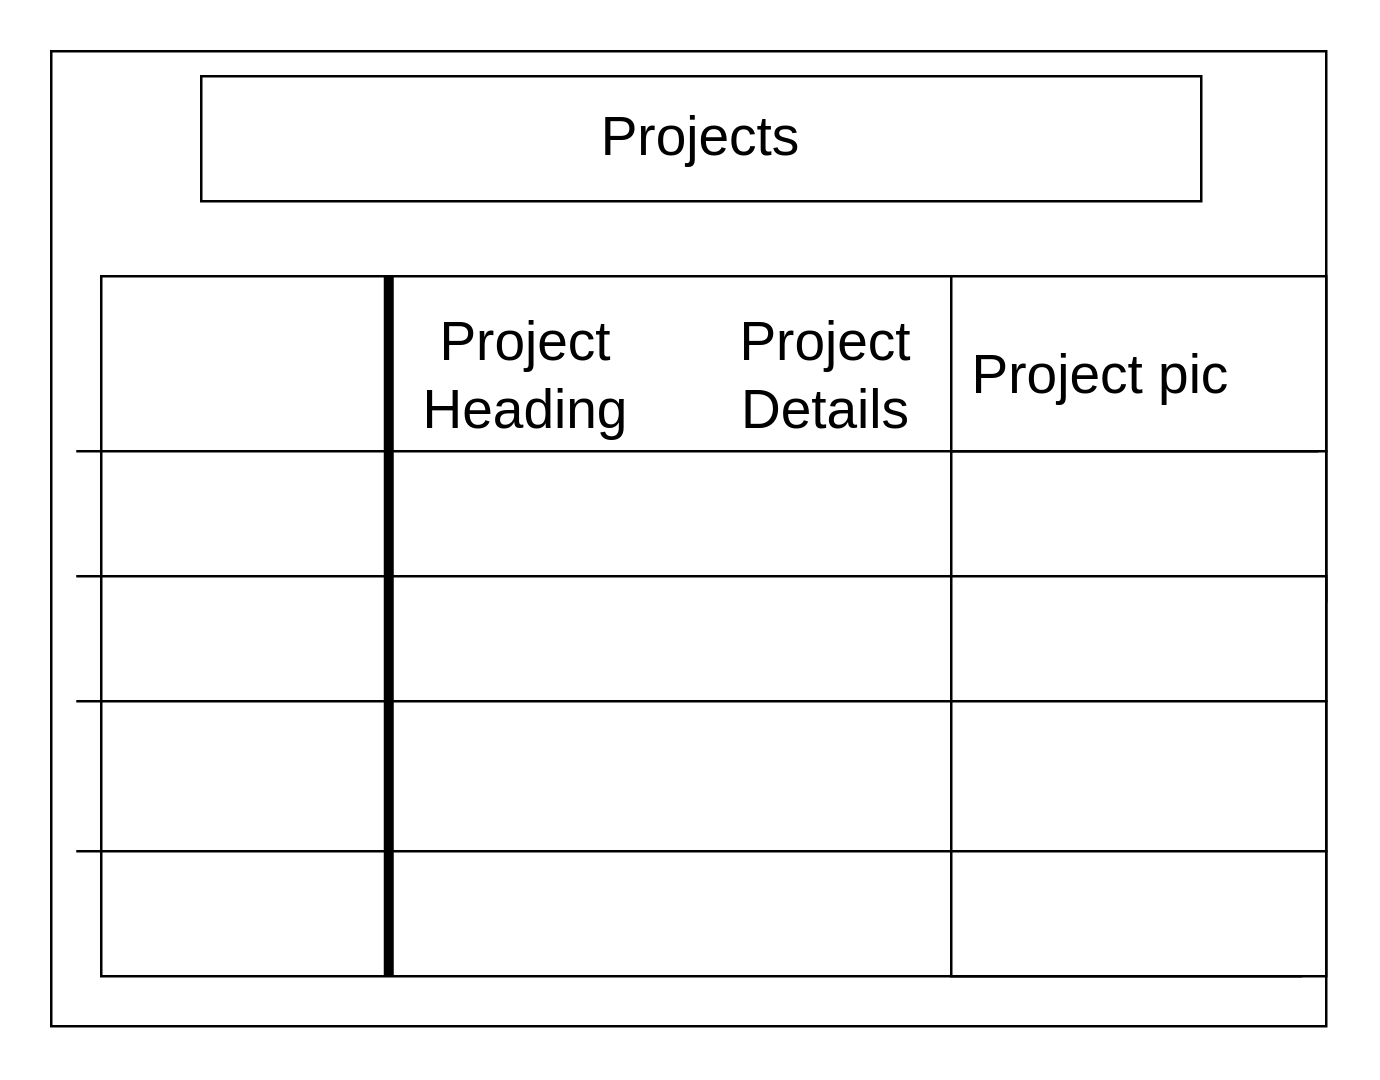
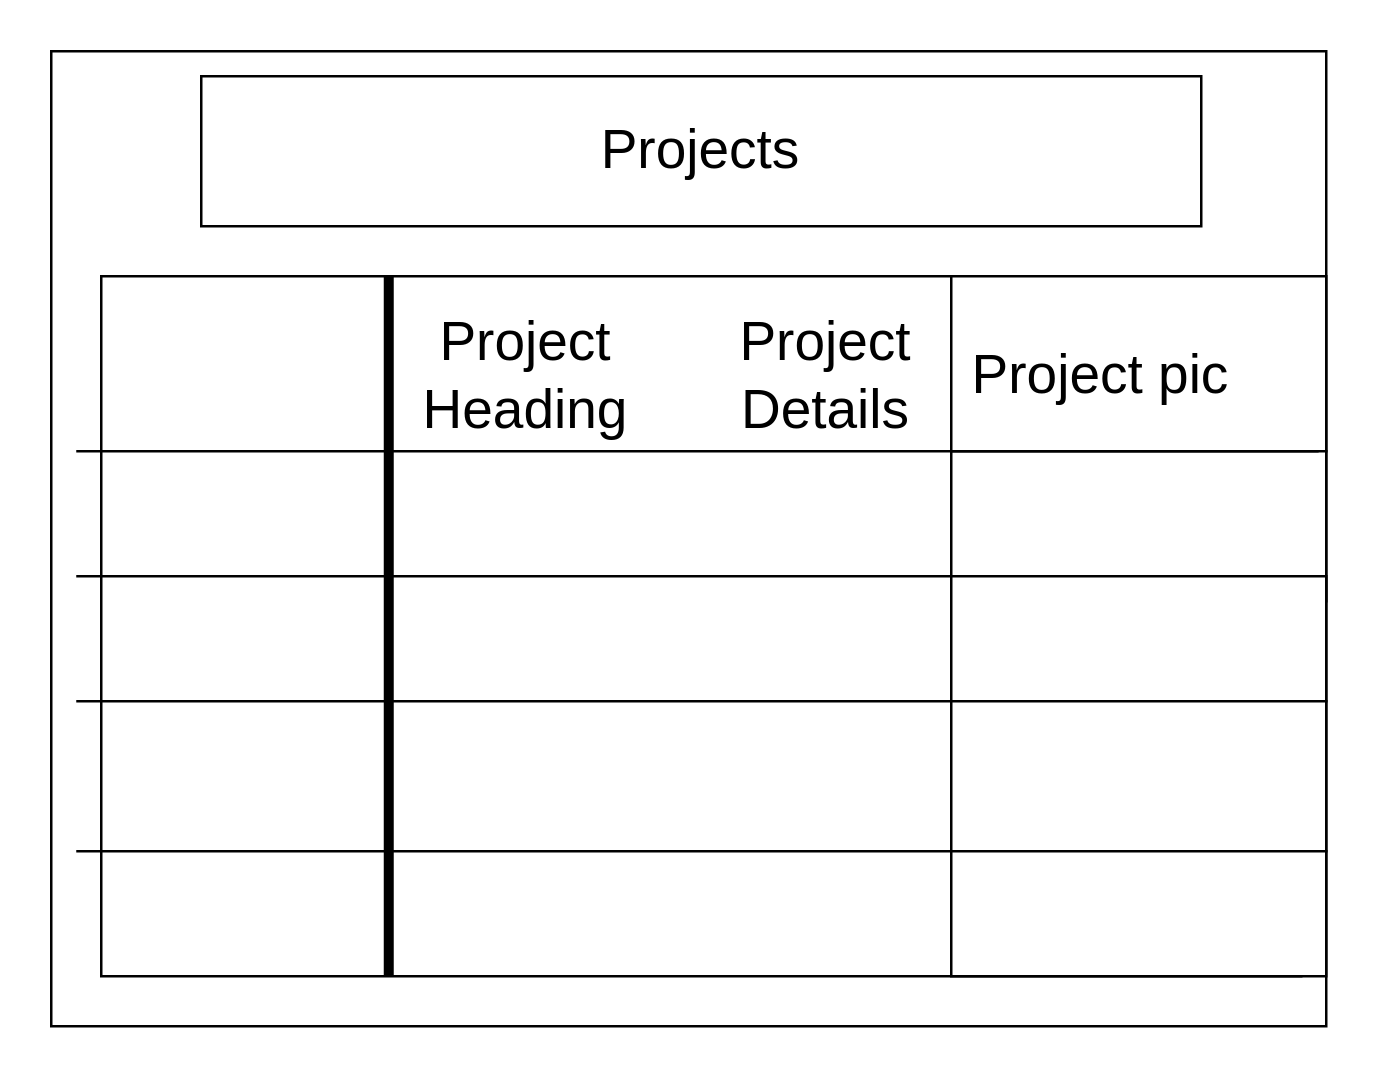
node "Projects": size 1000x125 -> 1000x150
